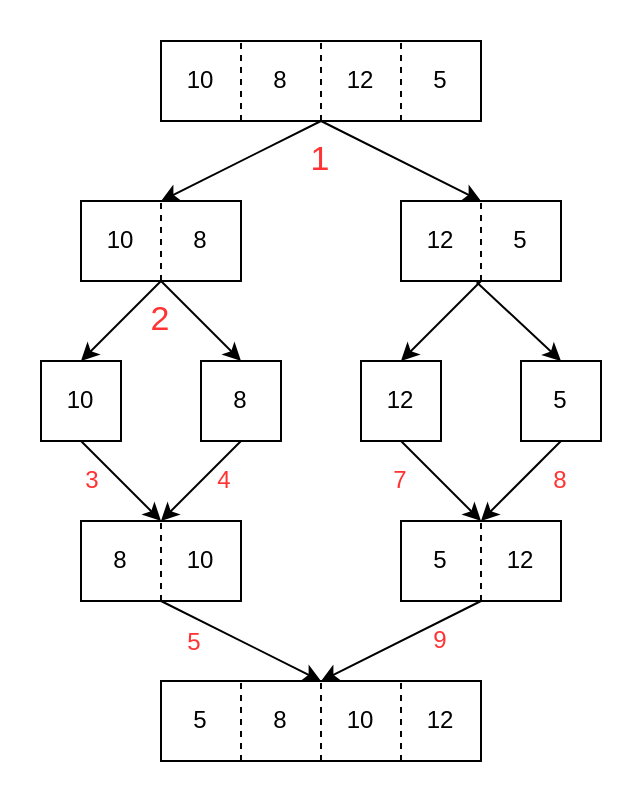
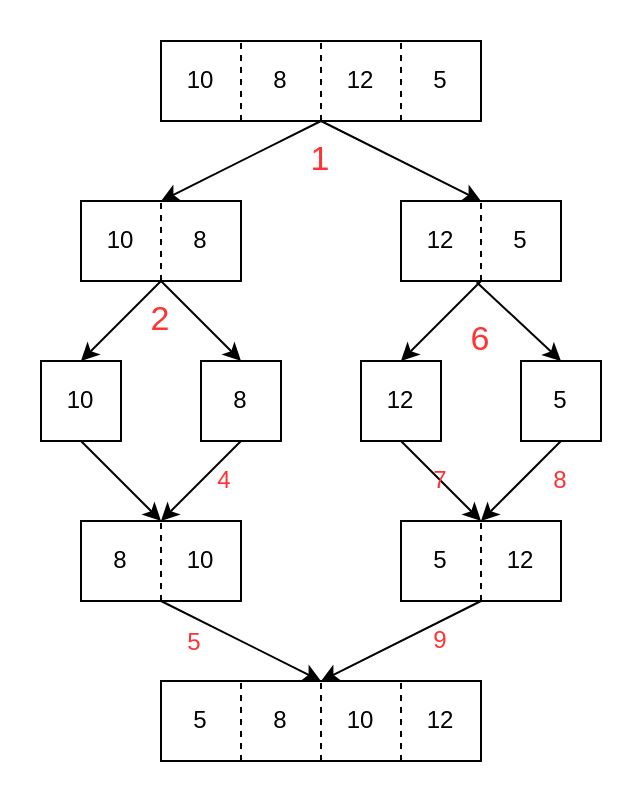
node "6": added
node "3": removed
node "7": moved (401, 481) -> (441, 481)
